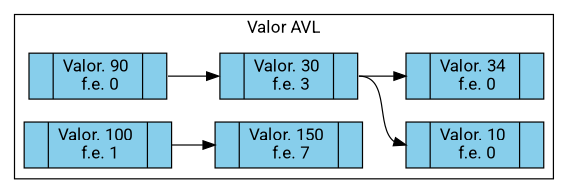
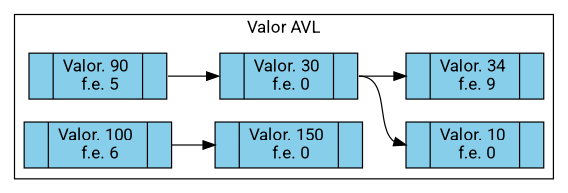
node "Valor. 90": text "f.e. 0" -> "f.e. 5"
node "Valor. 30": text "f.e. 3" -> "f.e. 0"
node "Valor. 34": text "f.e. 0" -> "f.e. 9"
node "Valor. 100": text "f.e. 1" -> "f.e. 6"
node "Valor. 150": text "f.e. 7" -> "f.e. 0"
